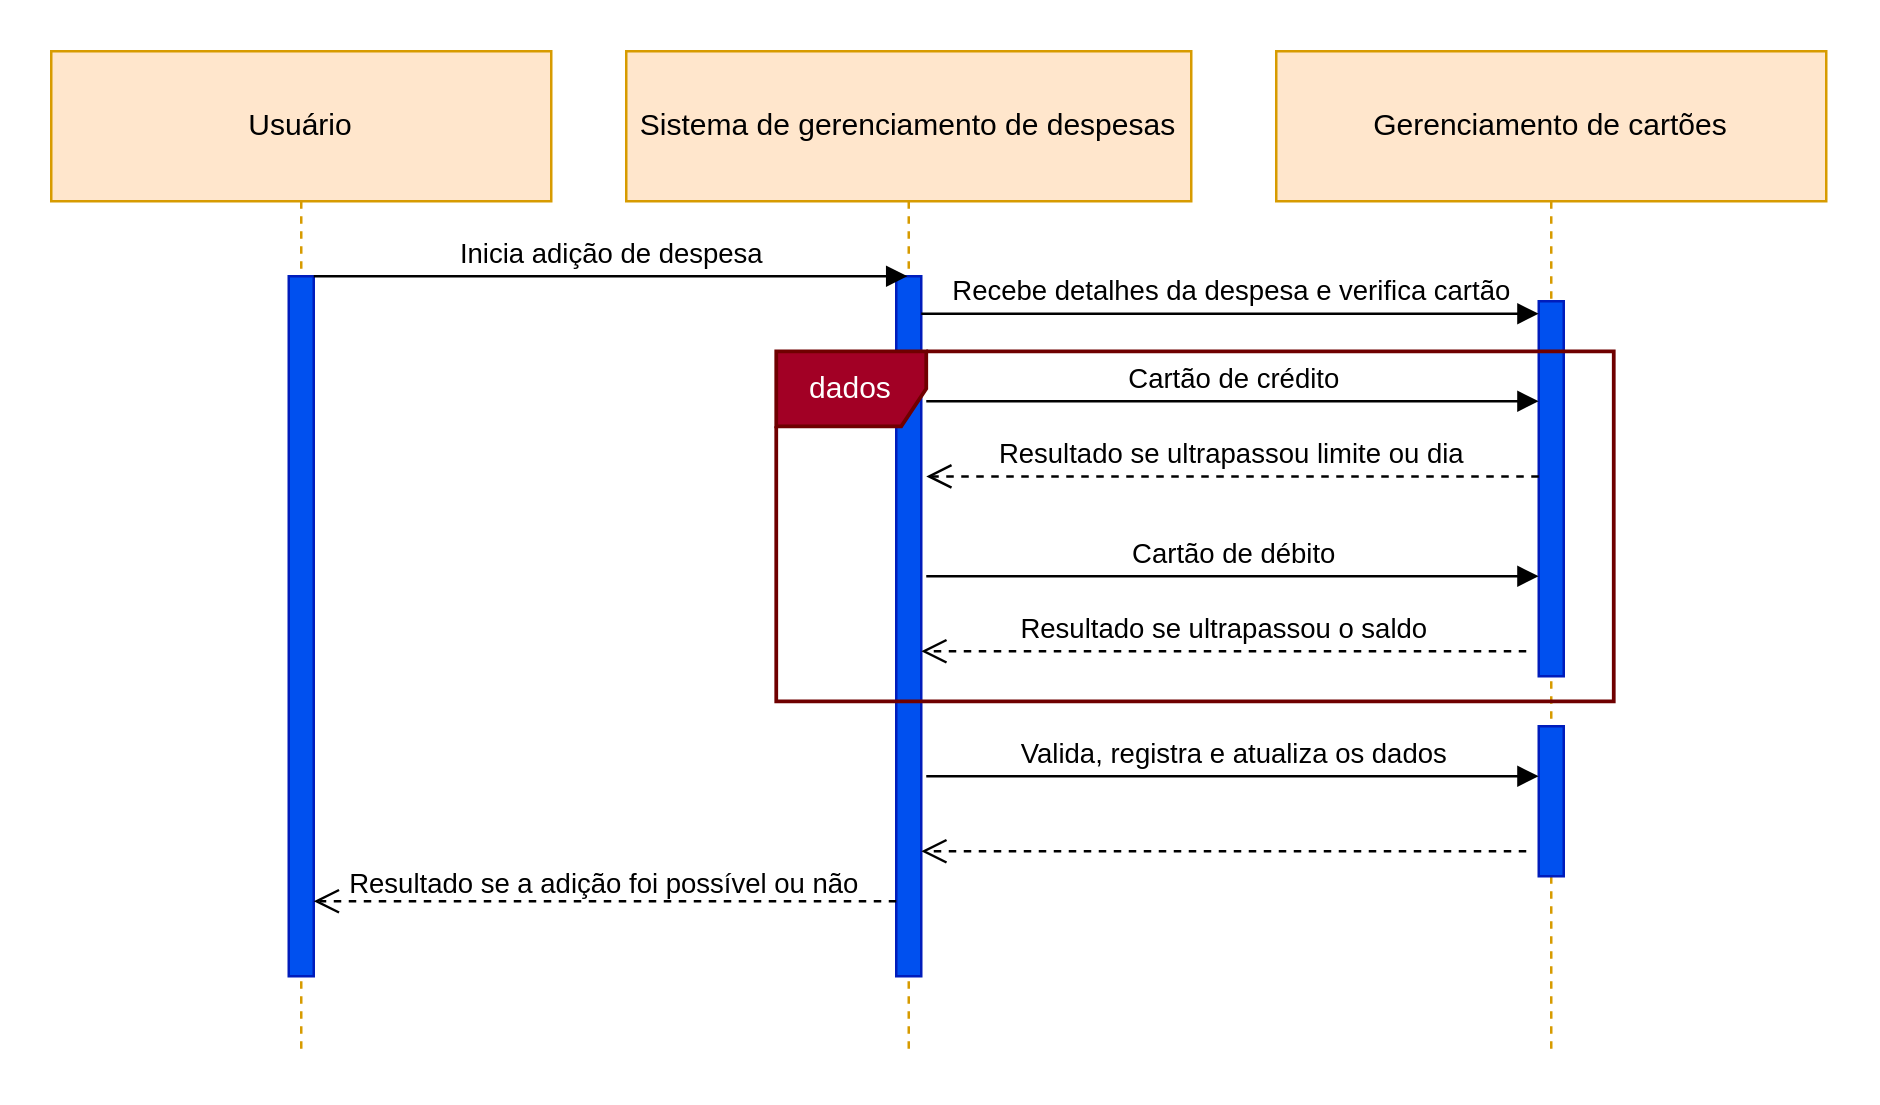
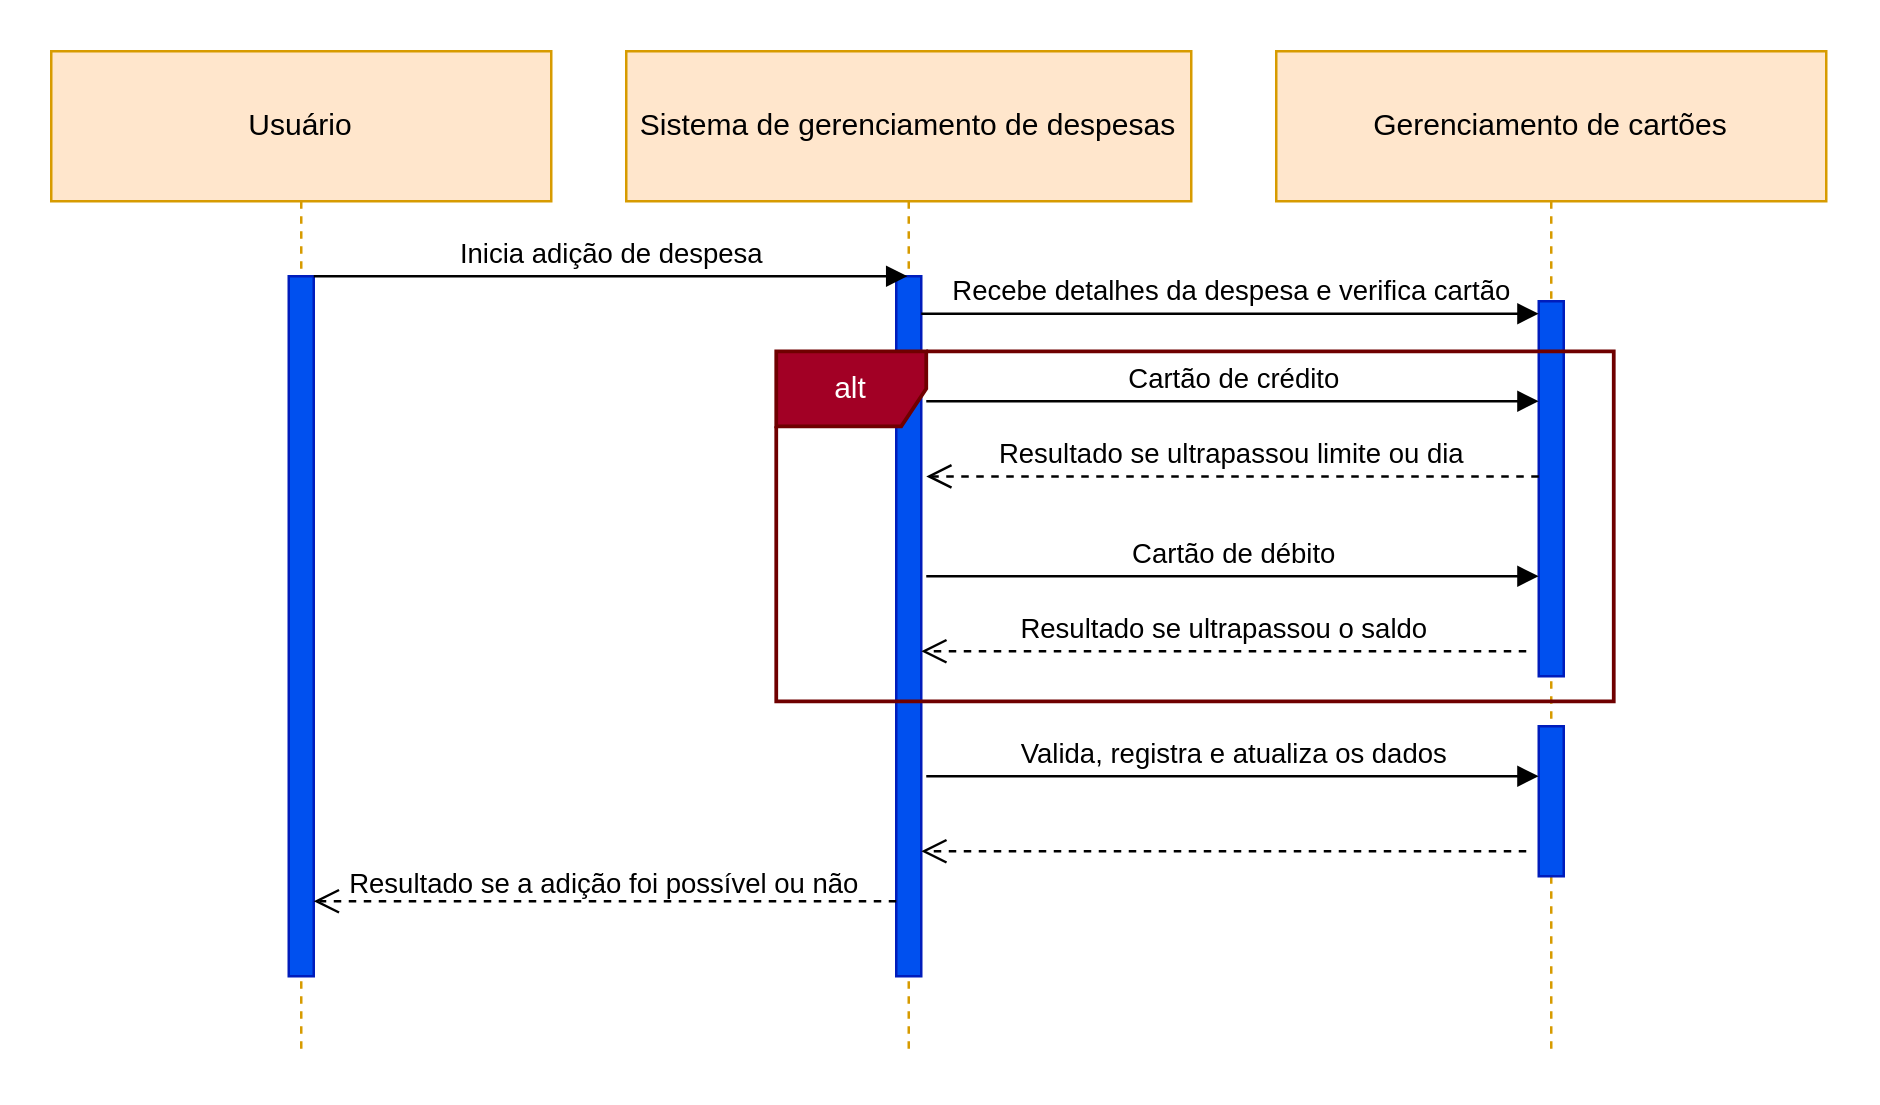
node "dados": label "dados" -> "alt"
